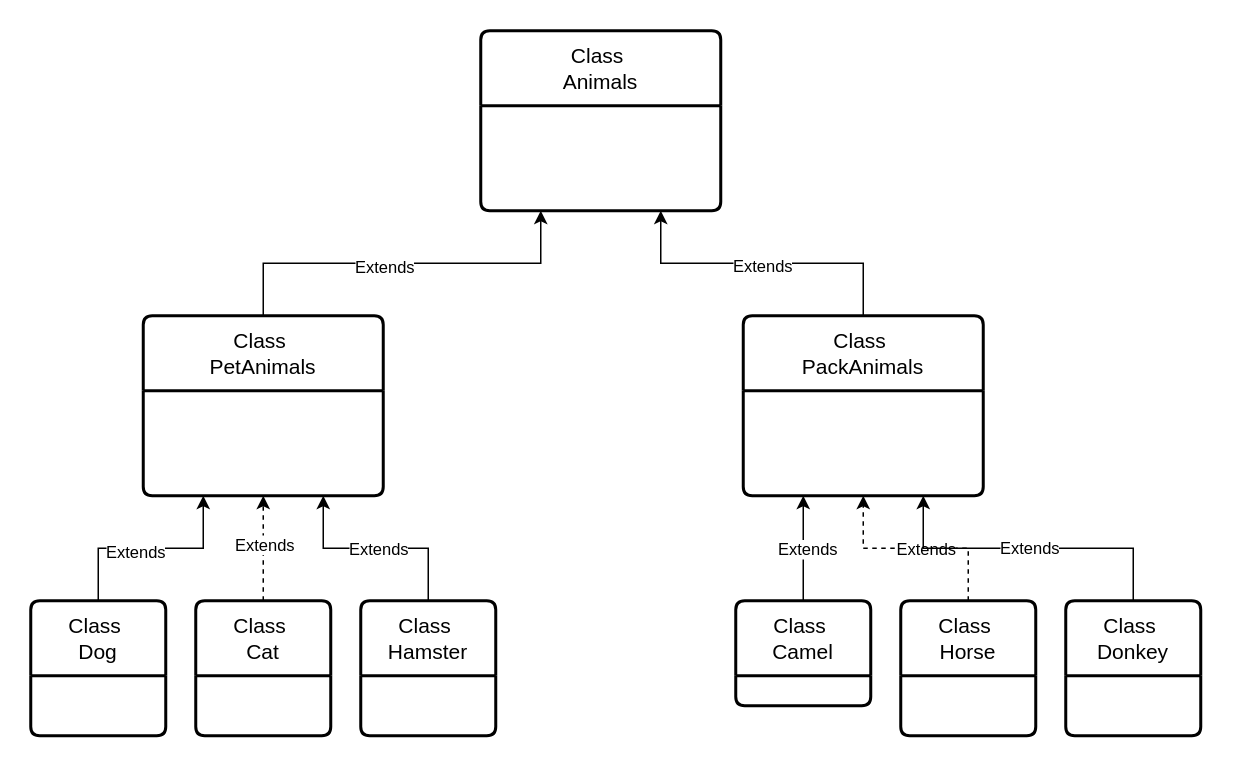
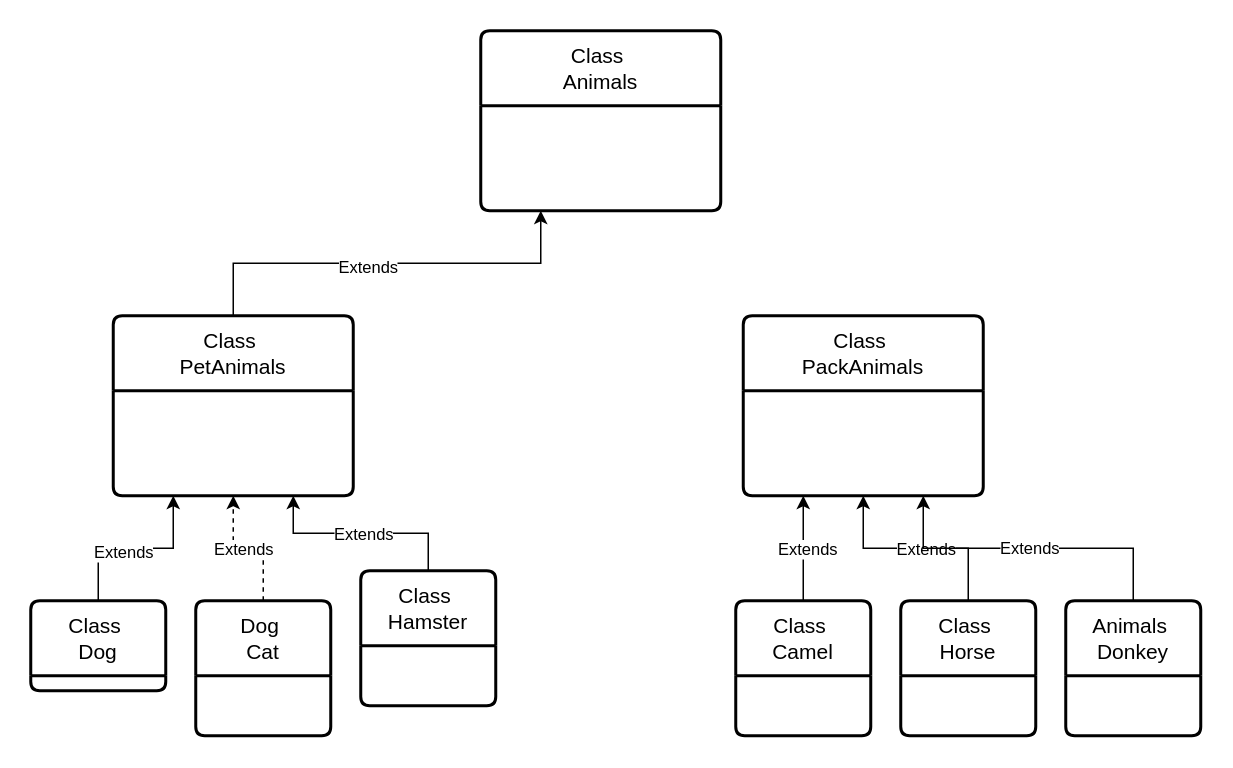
edge "Class PackAnimals" -> "Class Animals": removed, label "Extends"
node "Class PetAnimals": moved (263, 406) -> (233, 406)
edge "Class Horse" -> "Class PackAnimals": style dashed -> solid
node "Class Cat": label "Class Cat" -> "Dog Cat"
node "Class Donkey": label "Class Donkey" -> "Animals Donkey"
node "Class Camel": size 135x105 -> 135x135
node "Class Dog": size 135x135 -> 135x90
node "Class Hamster": moved (428, 668) -> (428, 638)
